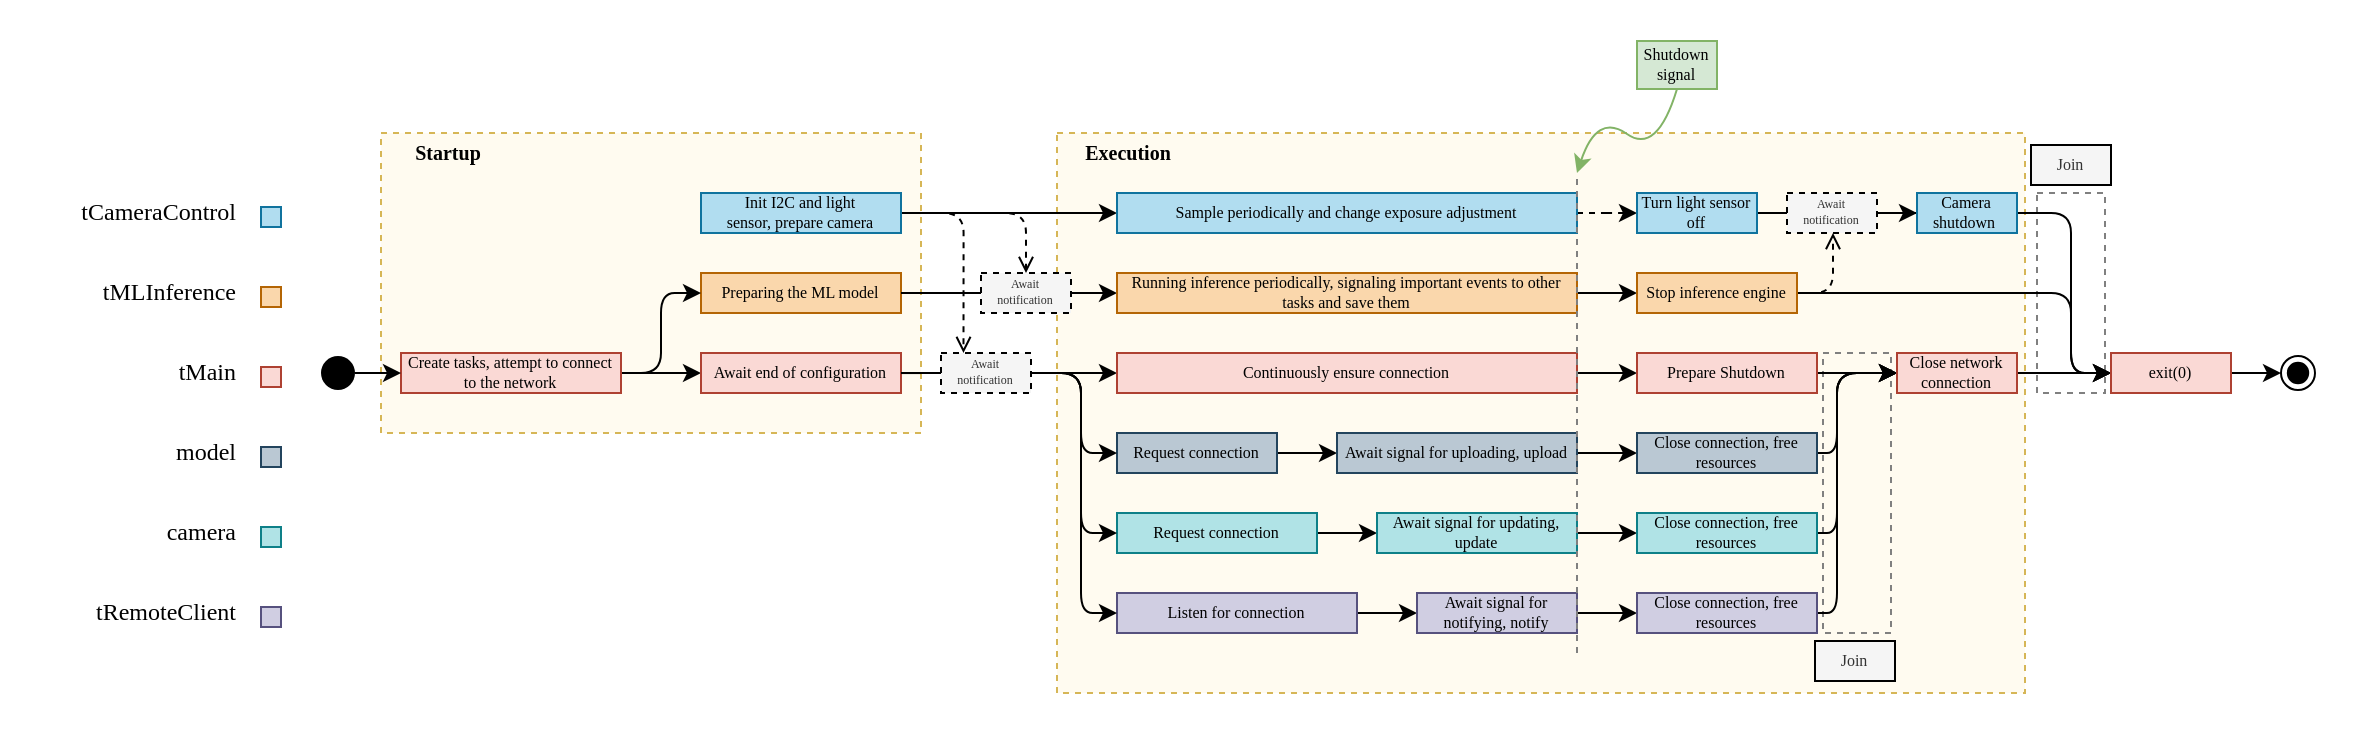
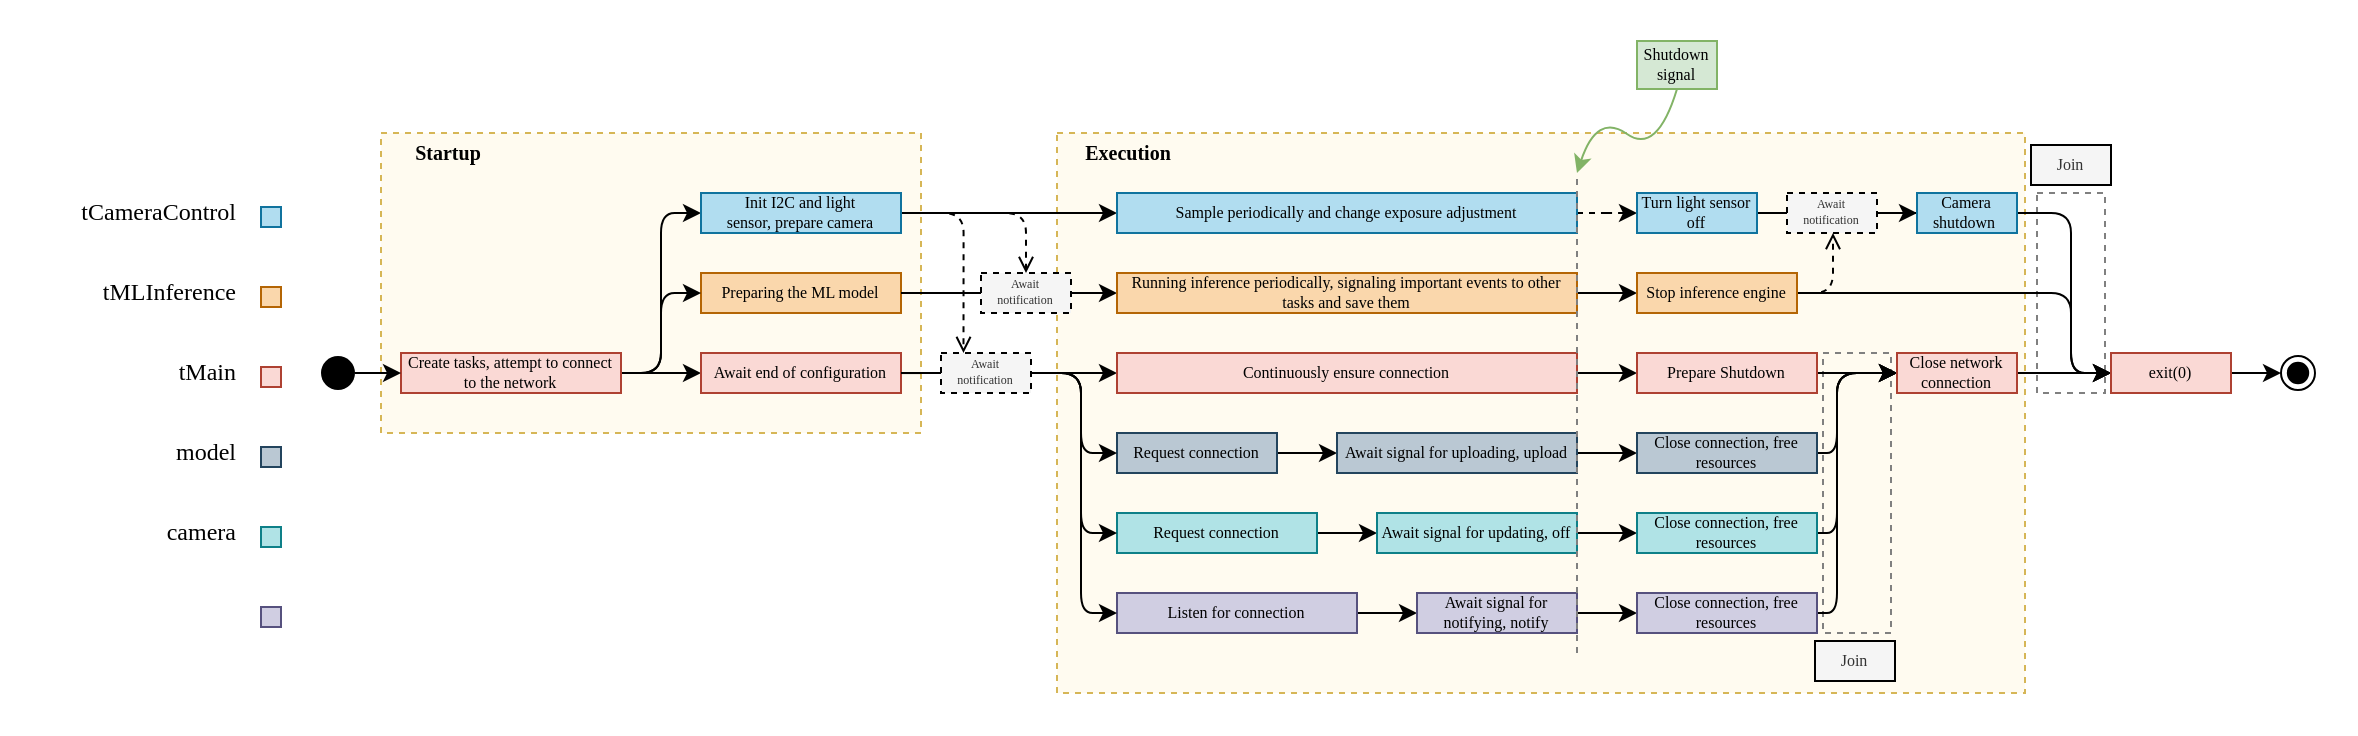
edge "Create tasks, attempt to connect to the network" -> "Init I2C and light sensor, prepare camera": added
node "Await signal for updating, update": label "Await signal for updating, update" -> "Await signal for updating, off"
node "tRemoteClient": removed
